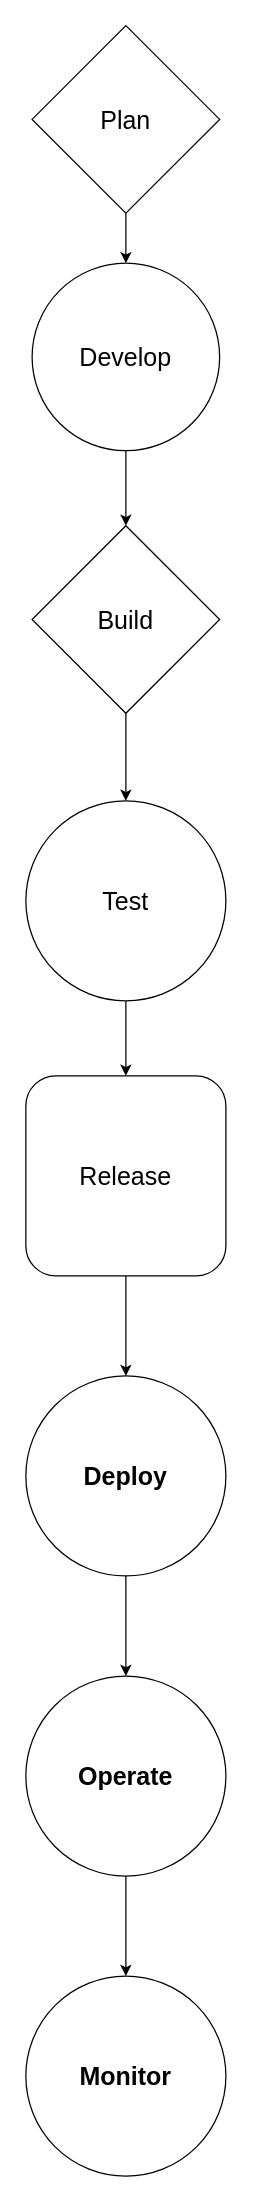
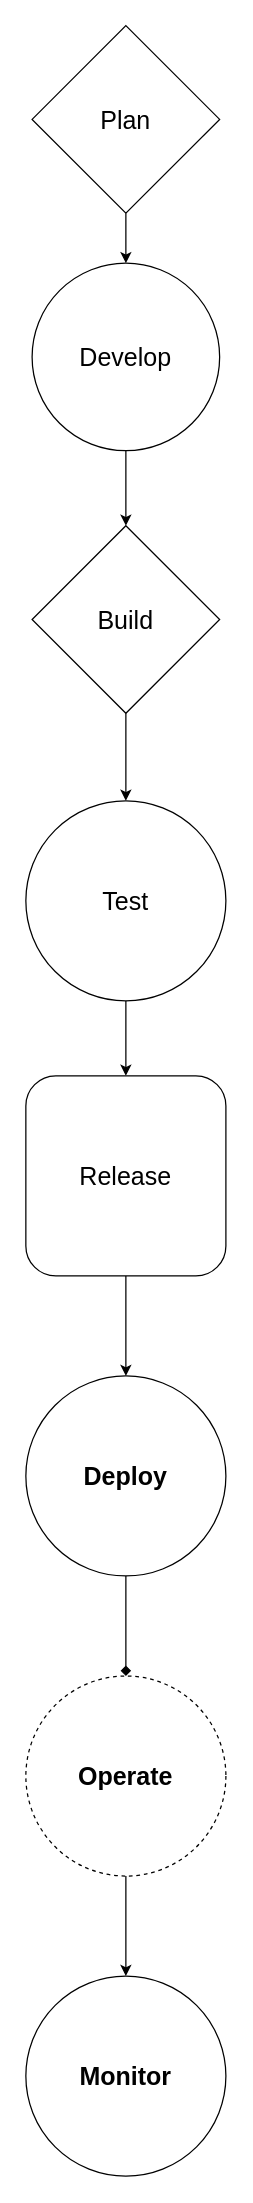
edge "Deploy" -> "Operate": arrowhead classic -> diamond
node "Operate": style solid -> dashed
